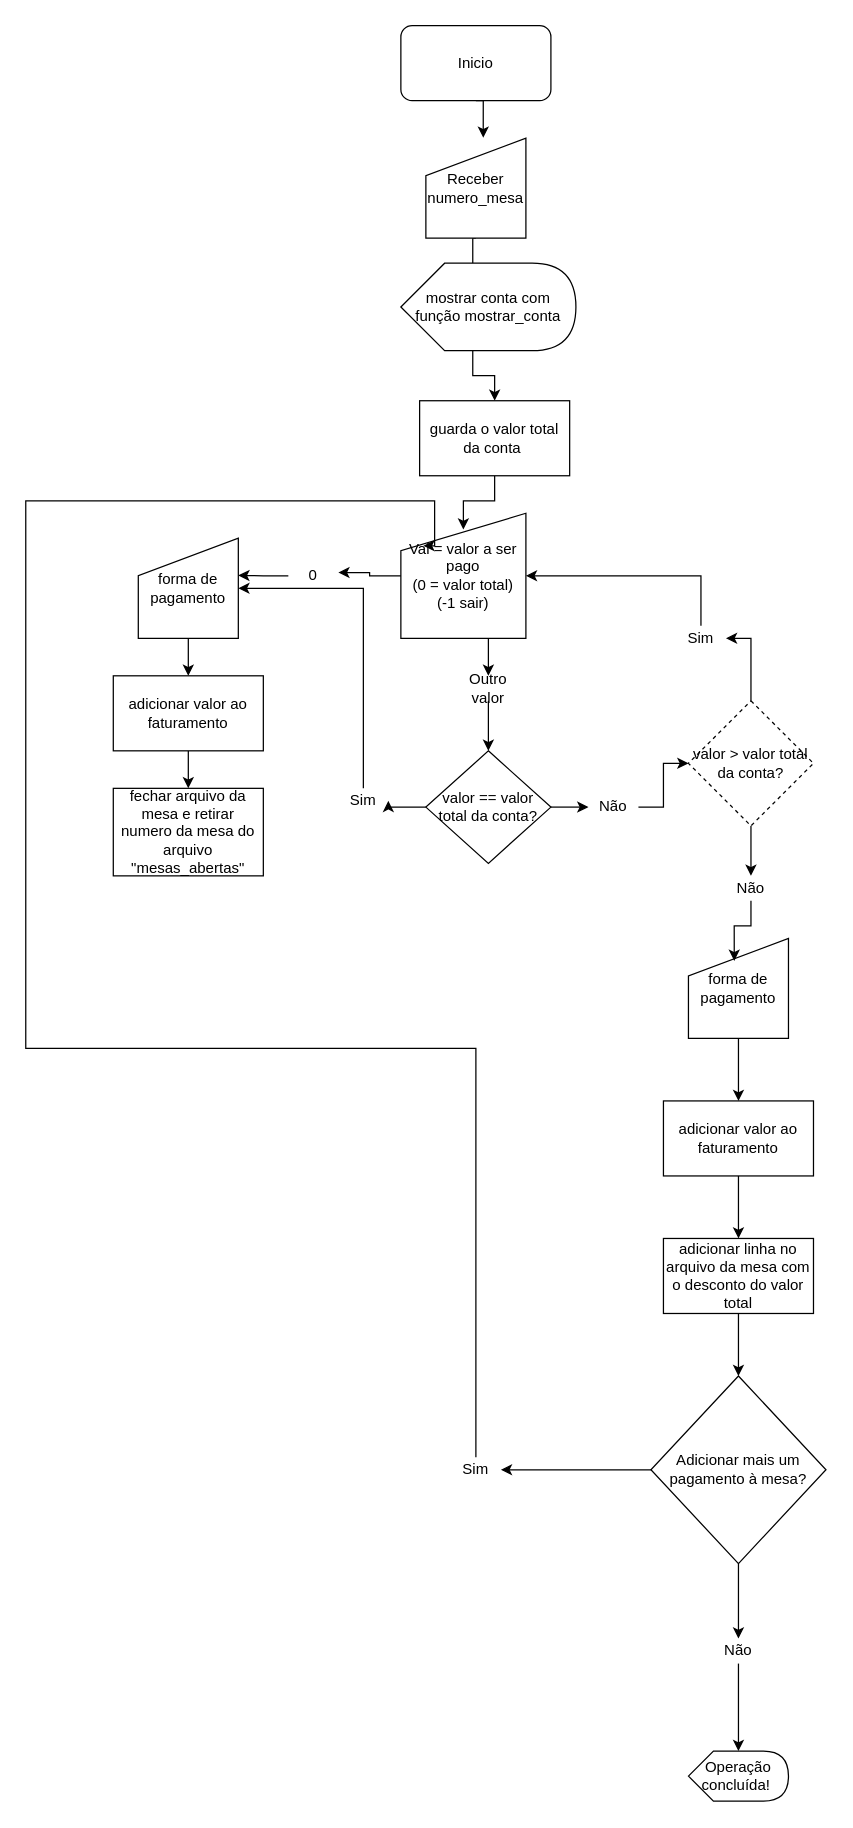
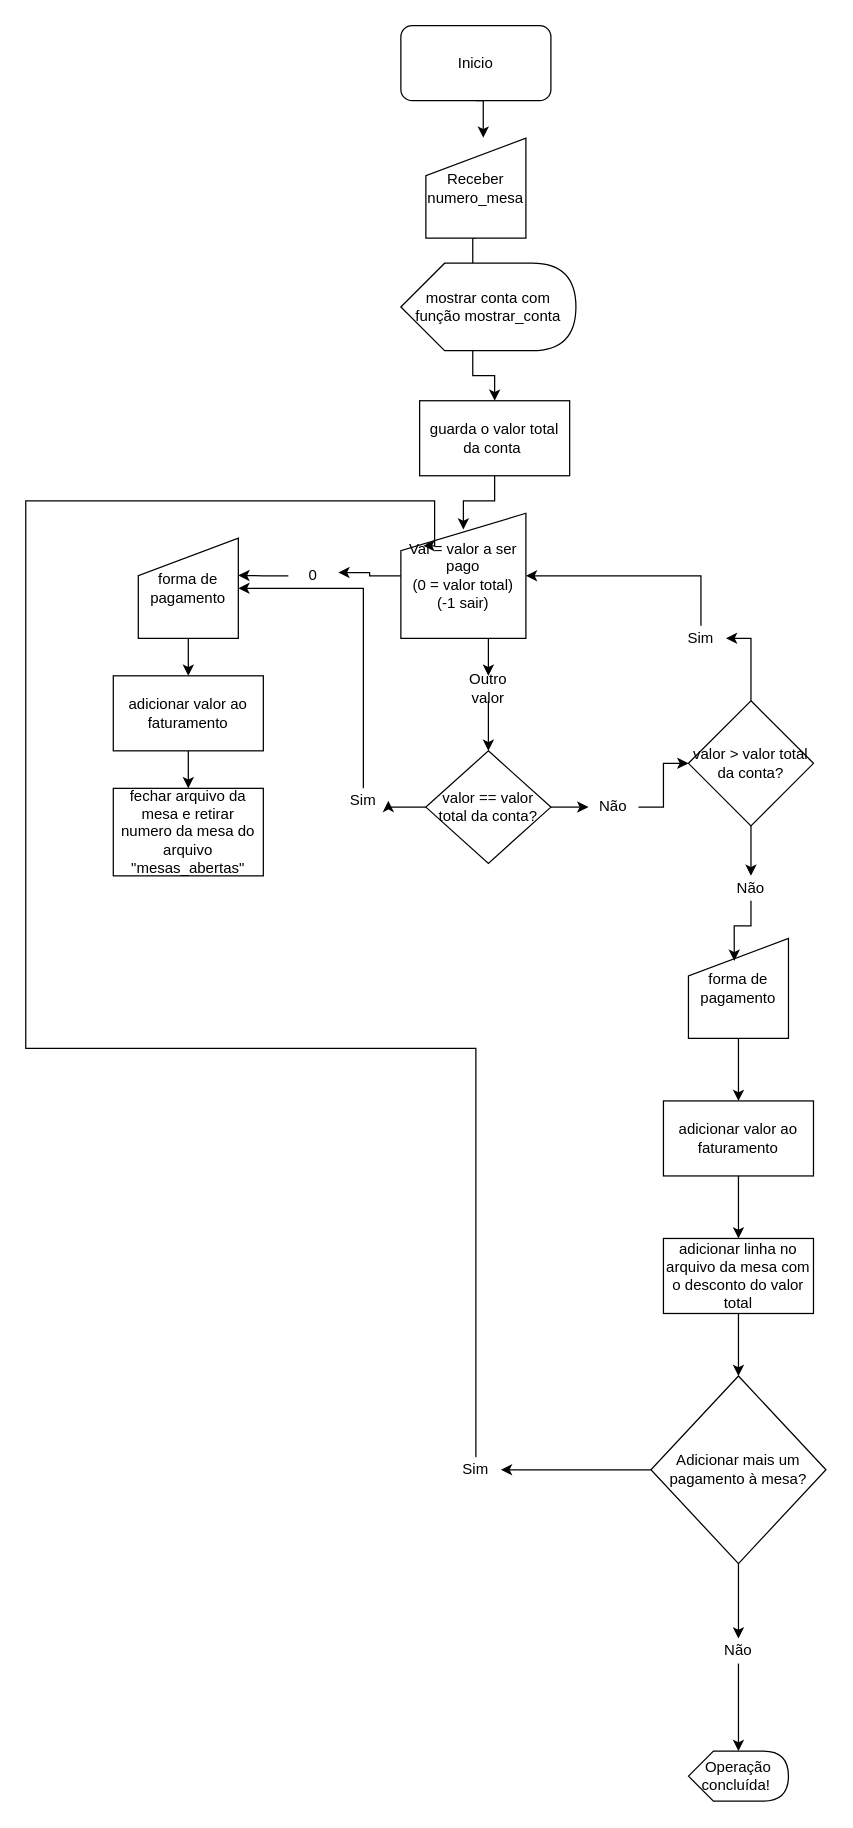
node "valor > valor total da conta?": style dashed -> solid
